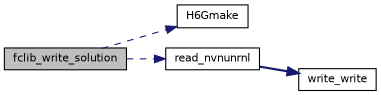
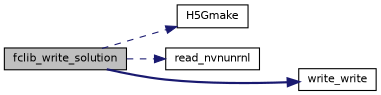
node "H6Gmake": label "H6Gmake" -> "H5Gmake"
edge "read_nvnunrnl" -> "write_write": now "fclib_write_solution" -> "write_write"
